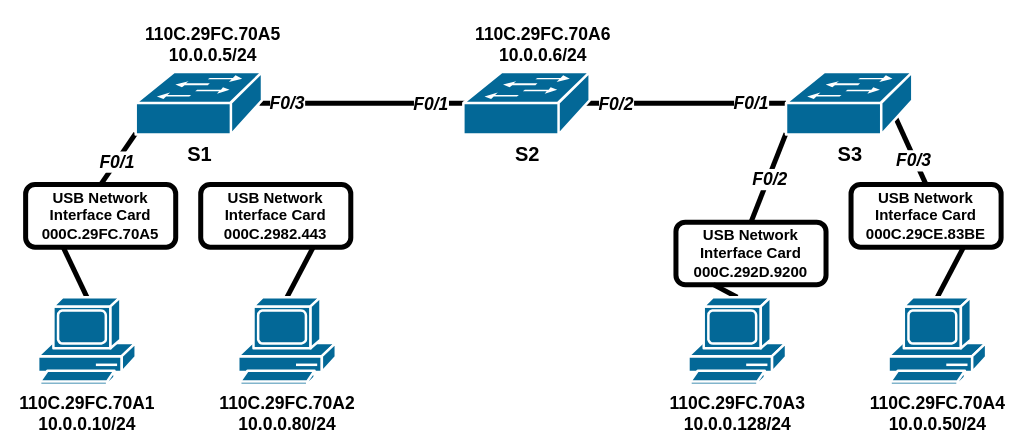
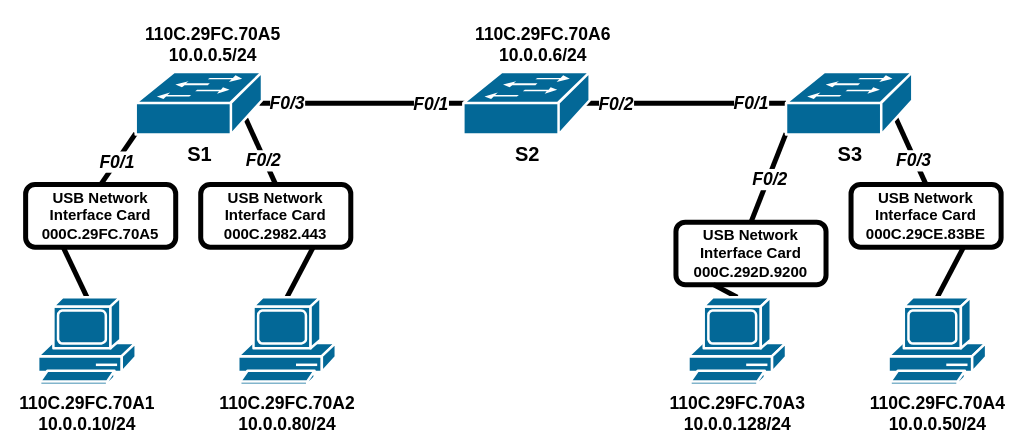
edge "S1" -- "USB Network Interface Card 000C.2982.443": added, label "F0/2"
